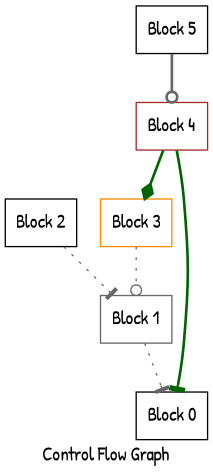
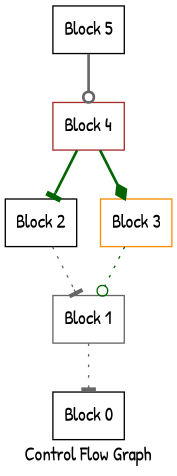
edge "Block 3" -> "Block 1": color gray40 -> darkgreen
edge "Block 4" -> "Block 0": now "Block 4" -> "Block 2"
